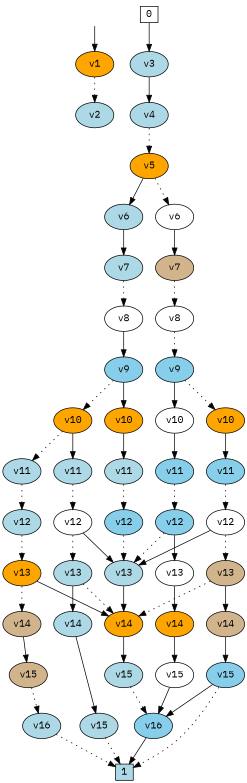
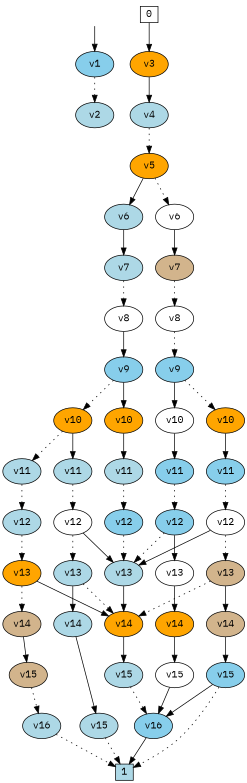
node "v1": fillcolor orange -> skyblue
node "v3": fillcolor lightblue -> orange
